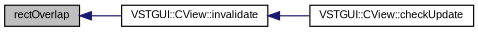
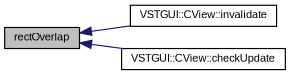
edge "VSTGUI::CView::checkUpdate" -> "VSTGUI::CView::invalidate": now "VSTGUI::CView::checkUpdate" -> "rectOverlap"
